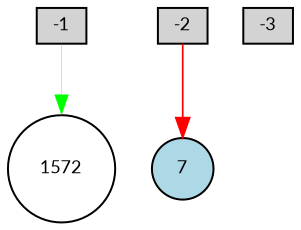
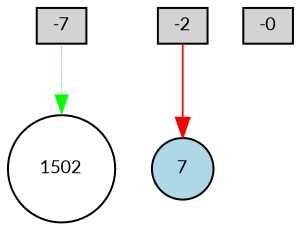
node "-1": label "-1" -> "-7"
node "-3": label "-3" -> "-0"
node "1572": label "1572" -> "1502"
